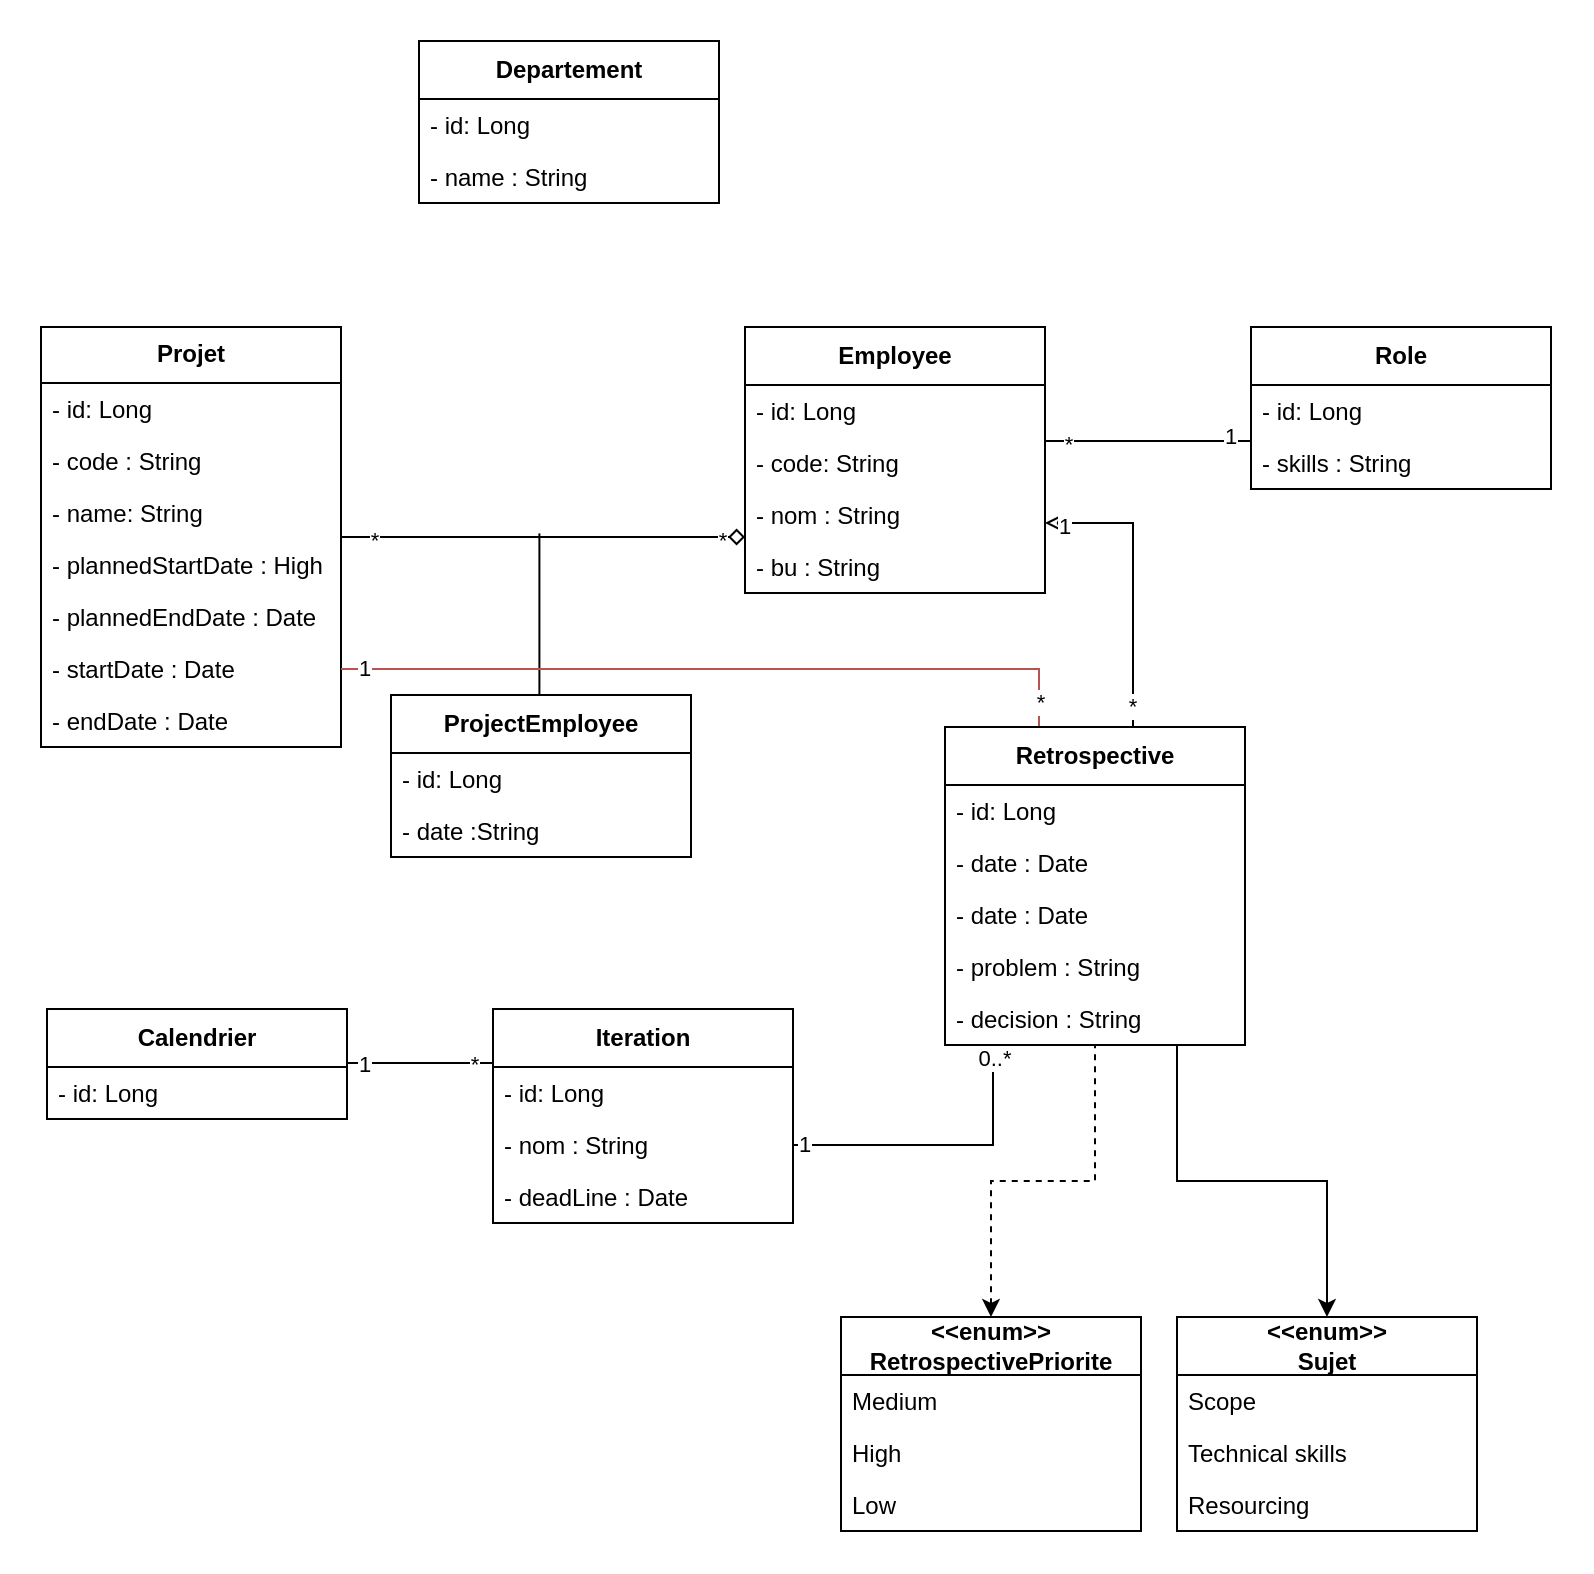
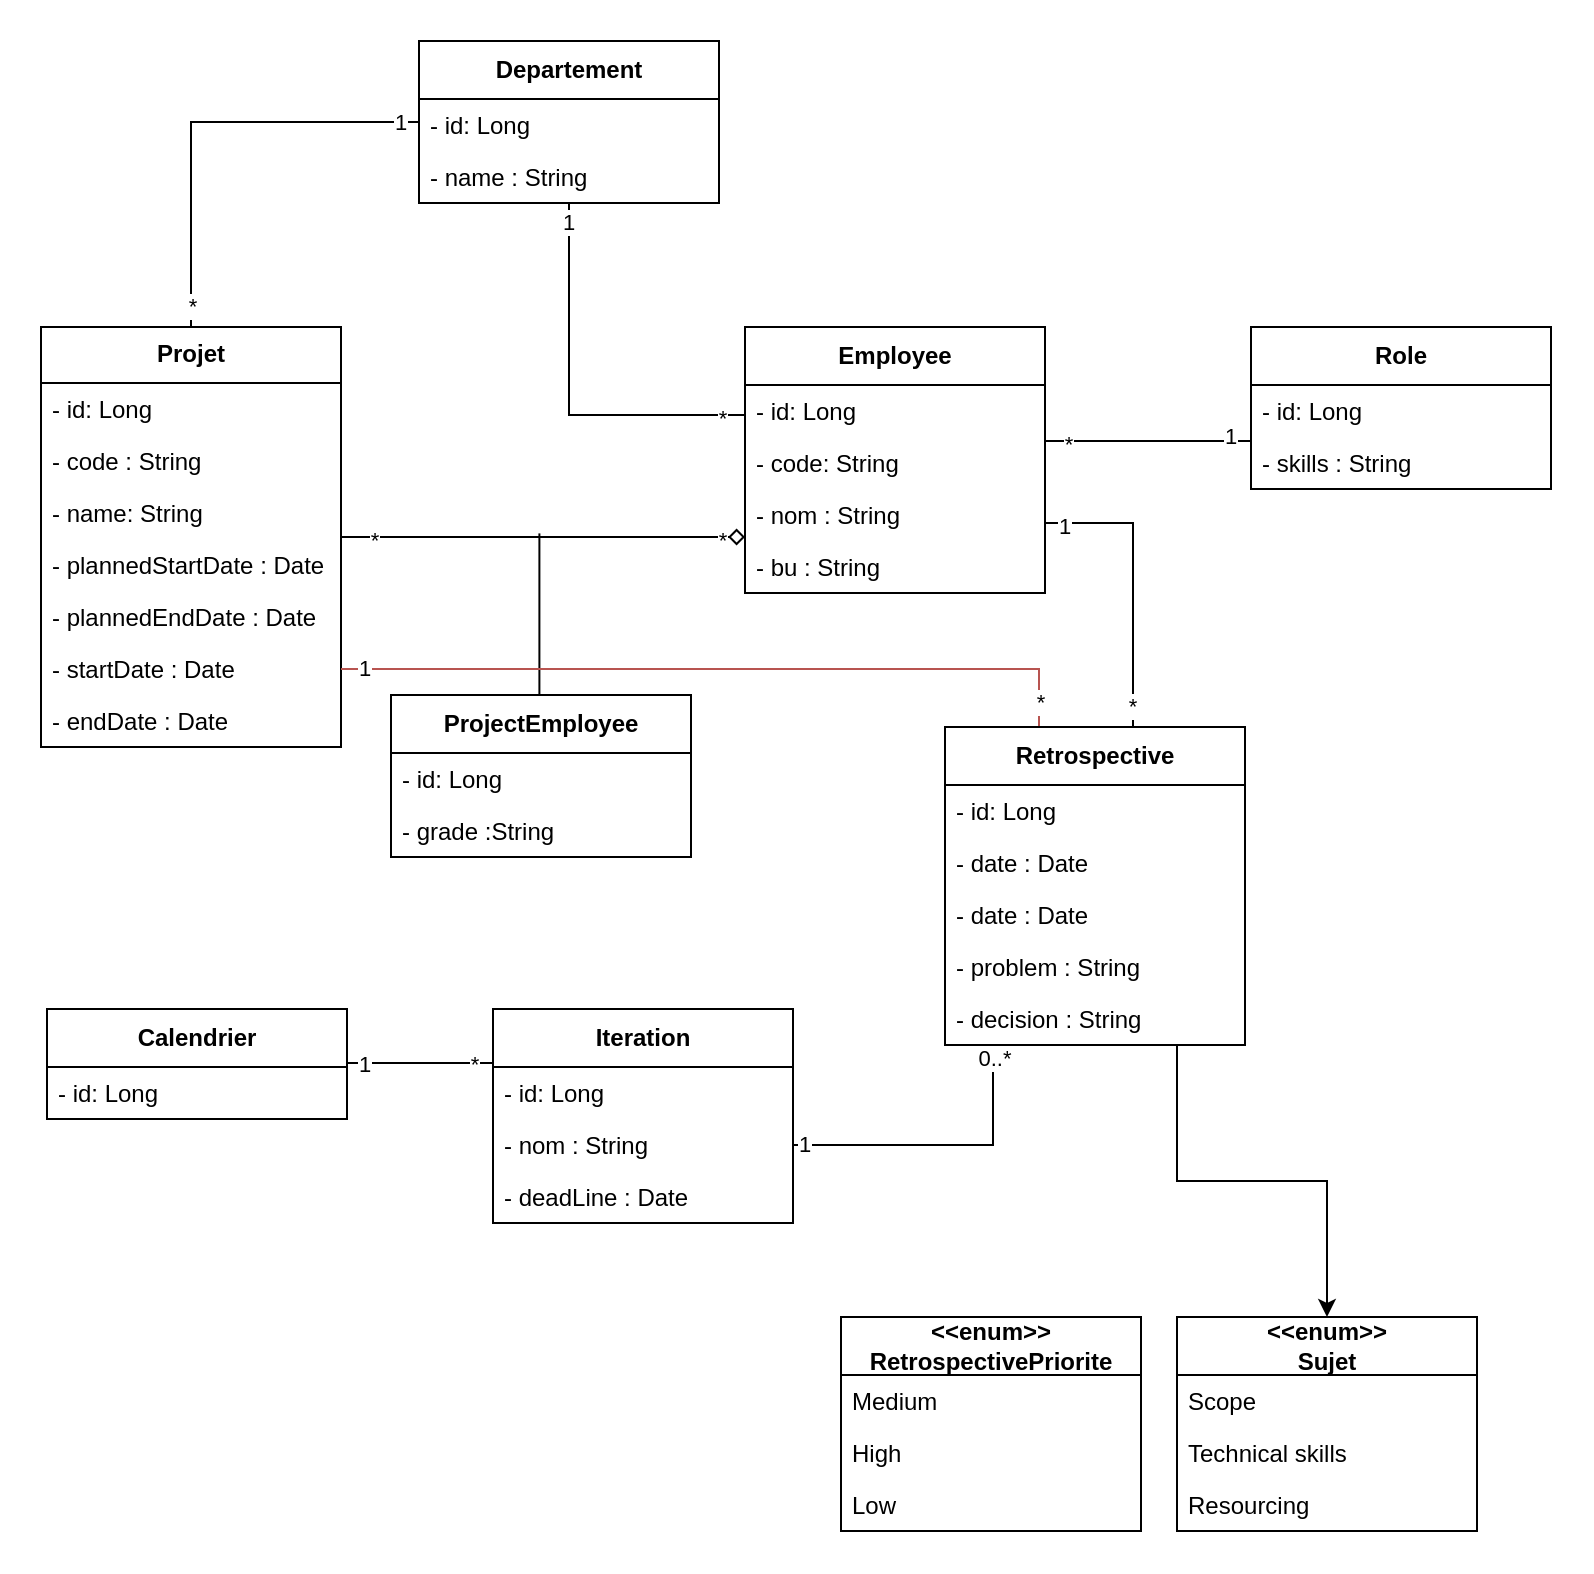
edge "Departement" -- "Projet": added, labels "1", "*"
edge "Departement" -- "Employee": added, labels "1", "*"
edge "Retrospective" -> "Employee": arrowhead classic -> none
node "- plannedStartDate : High": label "- plannedStartDate : High" -> "- plannedStartDate : Date"
node "- date :String": label "- date :String" -> "- grade :String"
edge "Retrospective" -> "<<enum>> RetrospectivePriorite": removed
